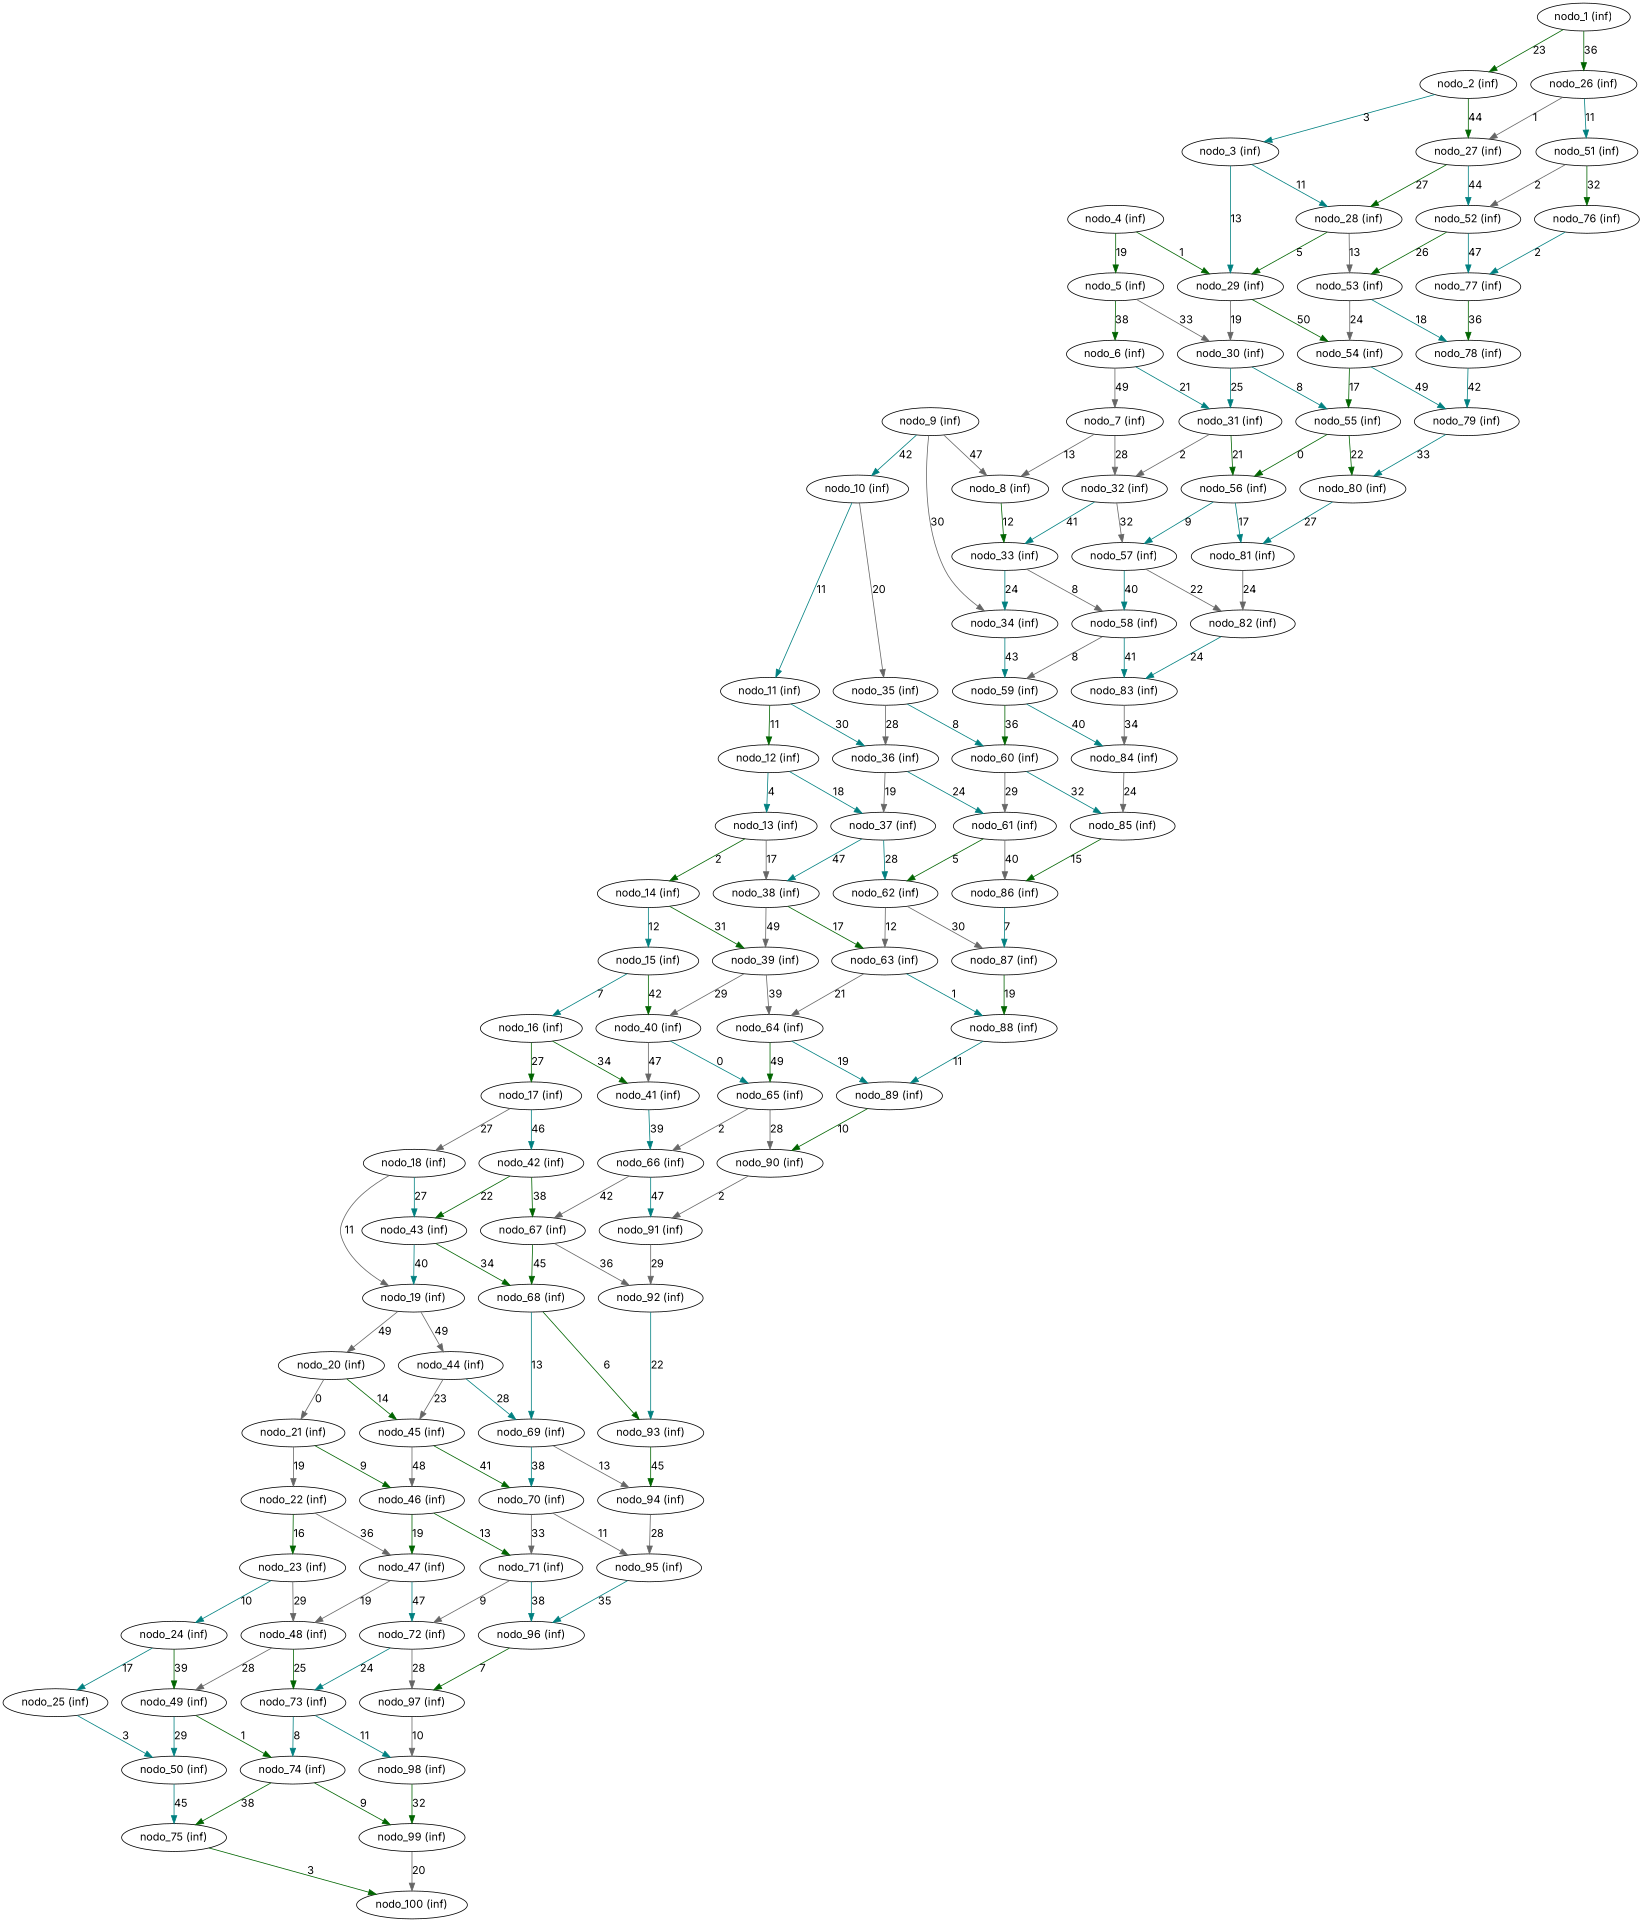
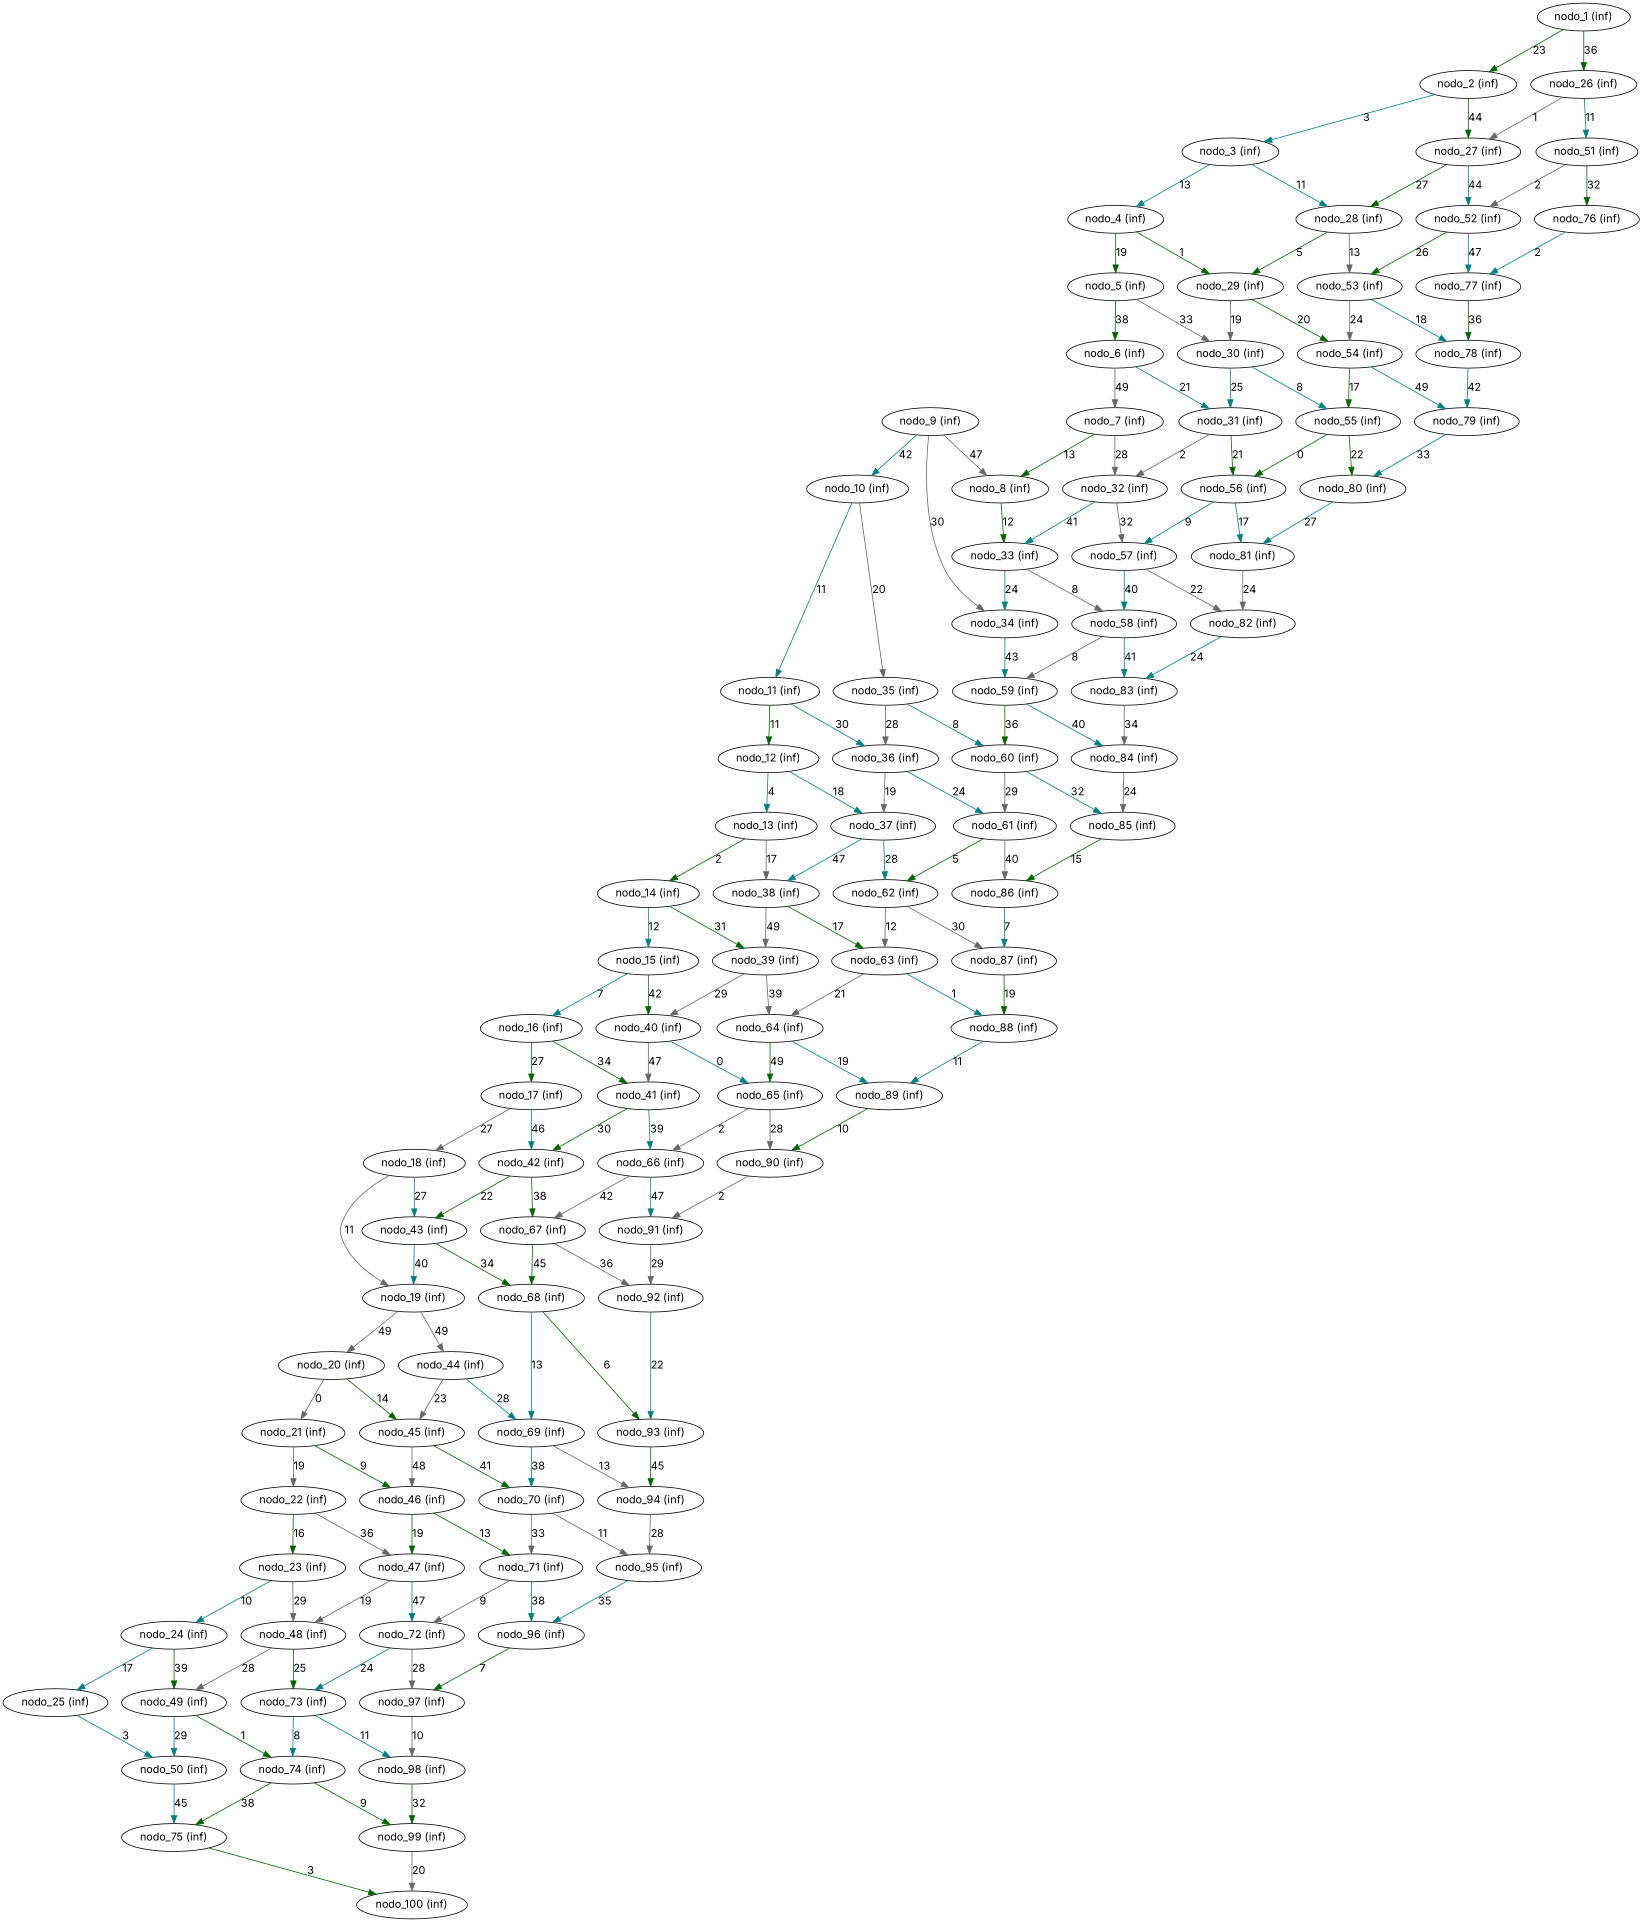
edge "nodo_3 (inf)" -> "nodo_29 (inf)": now "nodo_3 (inf)" -> "nodo_4 (inf)"
edge "nodo_29 (inf)" -> "nodo_54 (inf)": label "50" -> "20"
edge "nodo_7 (inf)" -> "nodo_8 (inf)": color gray40 -> darkgreen
edge "nodo_41 (inf)" -> "nodo_42 (inf)": added, label "30"
